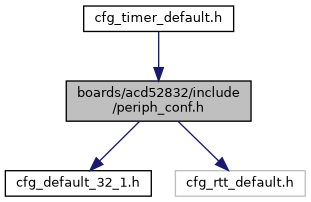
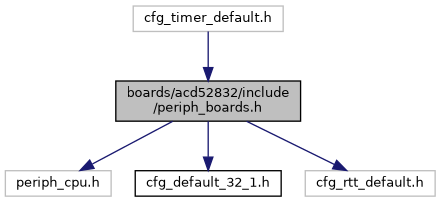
node "cfg_timer_default.h": color black -> grey75
node "boards/acd52832/include /periph_conf.h": label "boards/acd52832/include /periph_conf.h" -> "boards/acd52832/include /periph_boards.h"
node "periph_cpu.h": added
